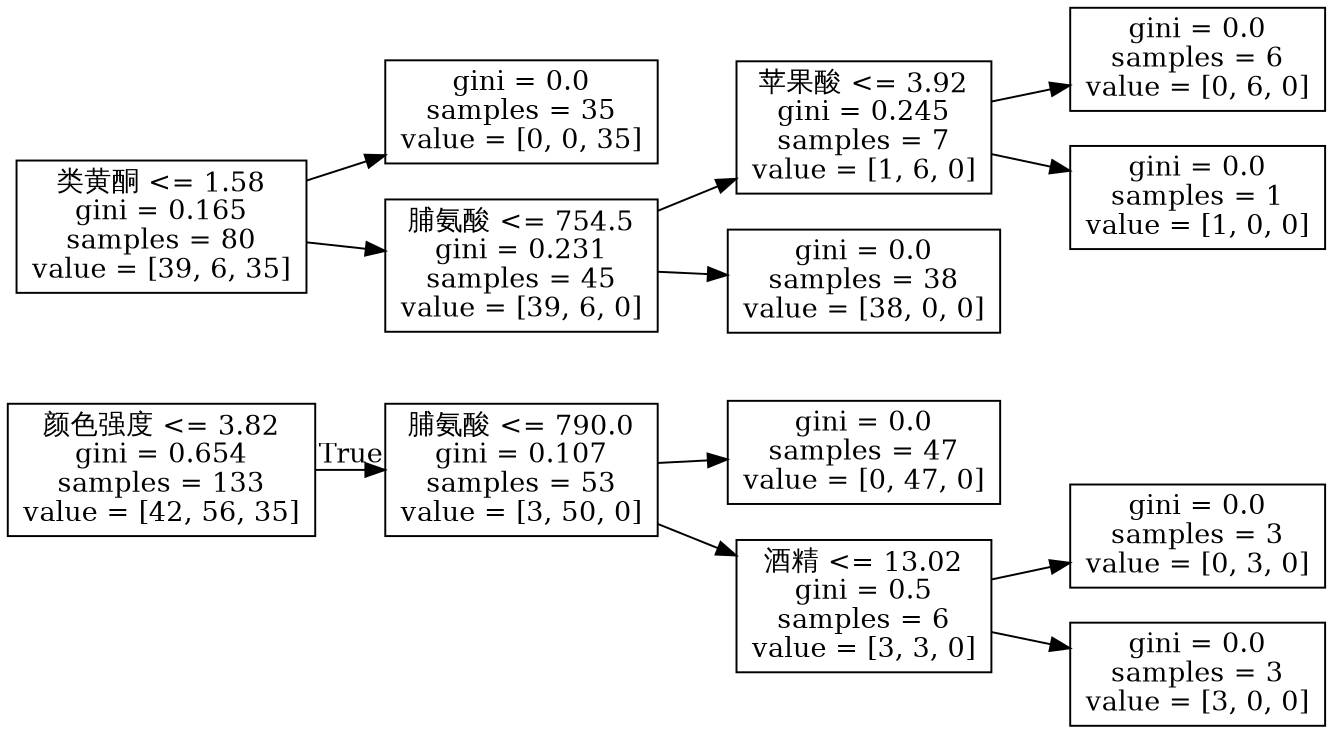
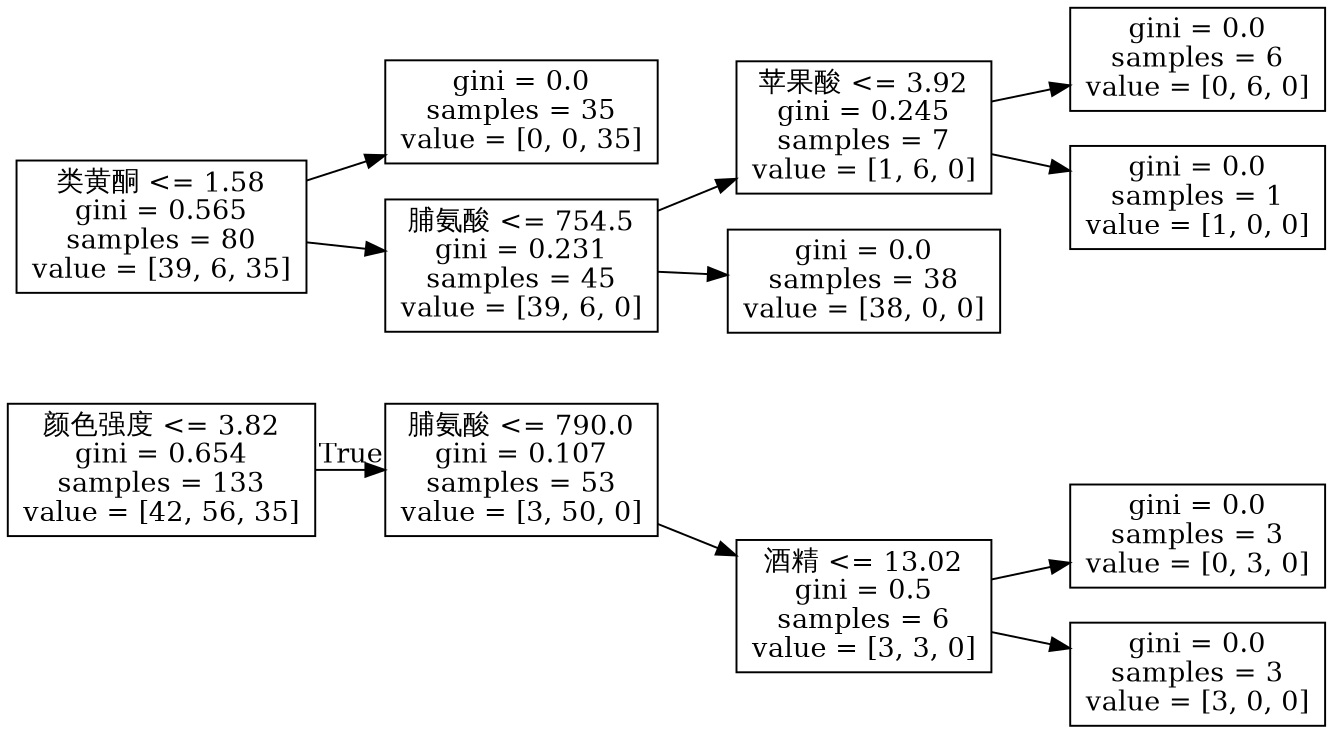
node "类黄酮 <= 1.58 gini = 0.165 samples = 80 value = [39, 6, 35]": label "类黄酮 <= 1.58 gini = 0.165 samples = 80 value = [39, 6, 35]" -> "类黄酮 <= 1.58 gini = 0.565 samples = 80 value = [39, 6, 35]"
node "gini = 0.0 samples = 47 value = [0, 47, 0]": removed
